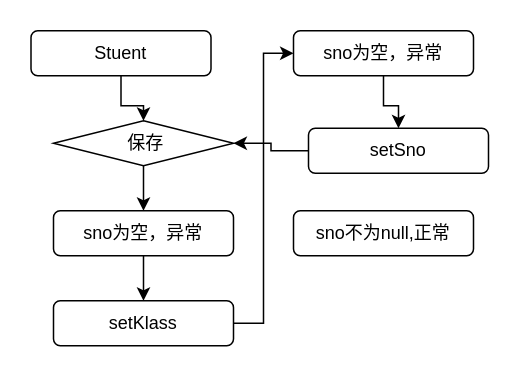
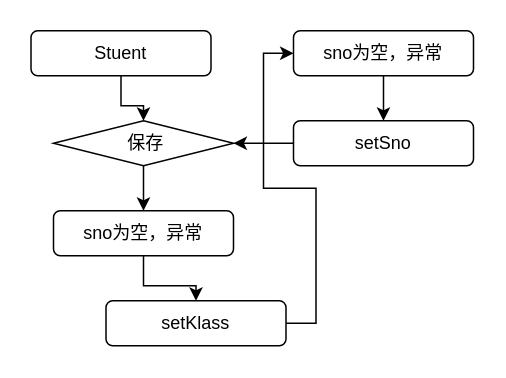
node "setSno": moved (398, 151) -> (383, 143)
node "sno不为null,正常": removed
node "setKlass": moved (143, 323) -> (196, 323)
